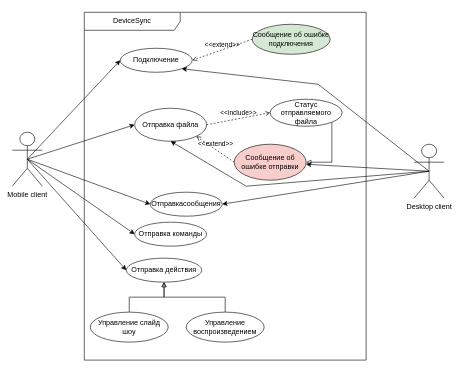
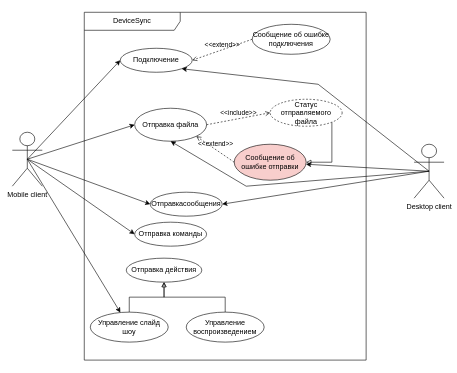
node "Сообщение об ошибке подключения": fillcolor #d5e8d4 -> #ffffff
node "Статус отправляемого файла": style solid -> dashed
edge "Mobile client" -> "Отправка действия": now "Mobile client" -> "Управление слайд шоу"
